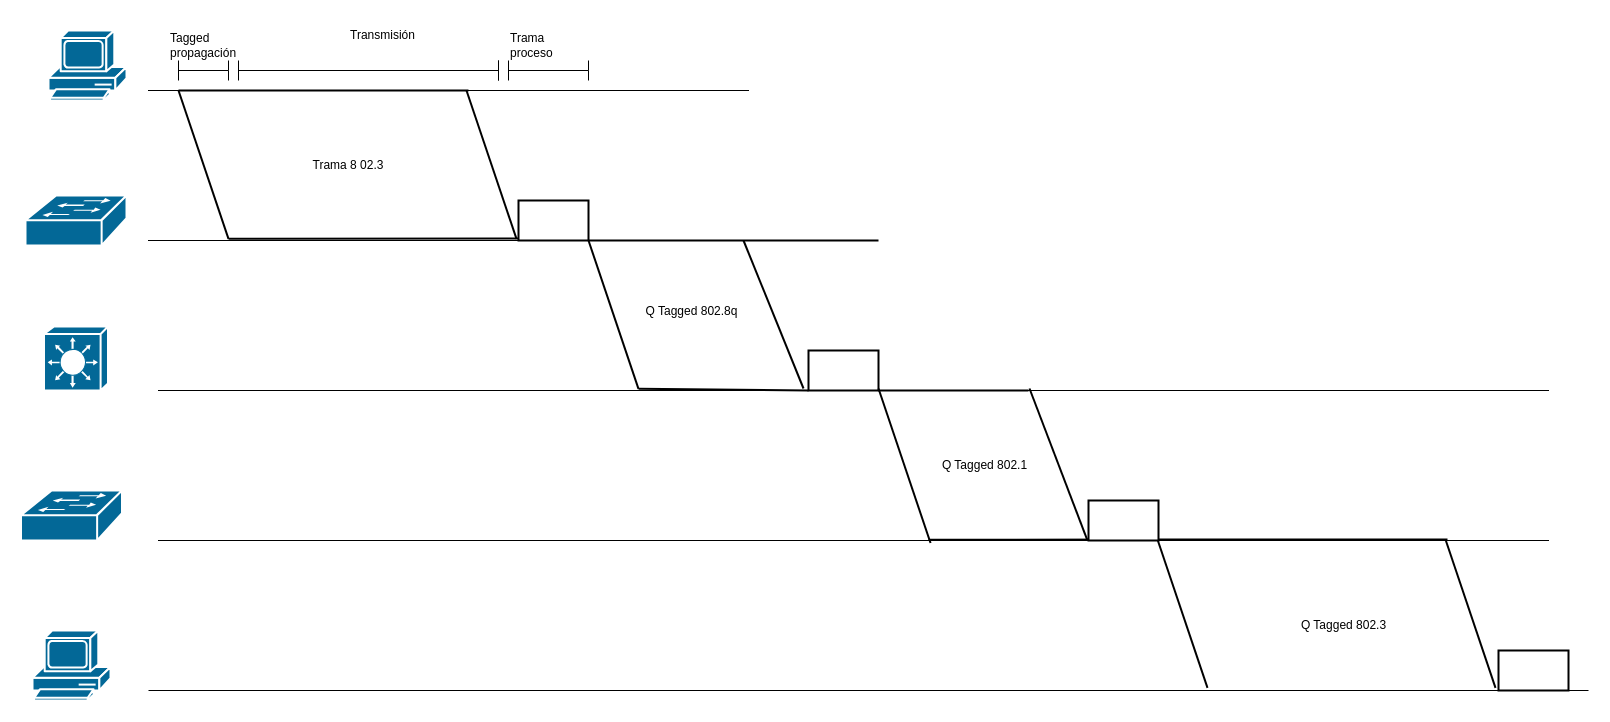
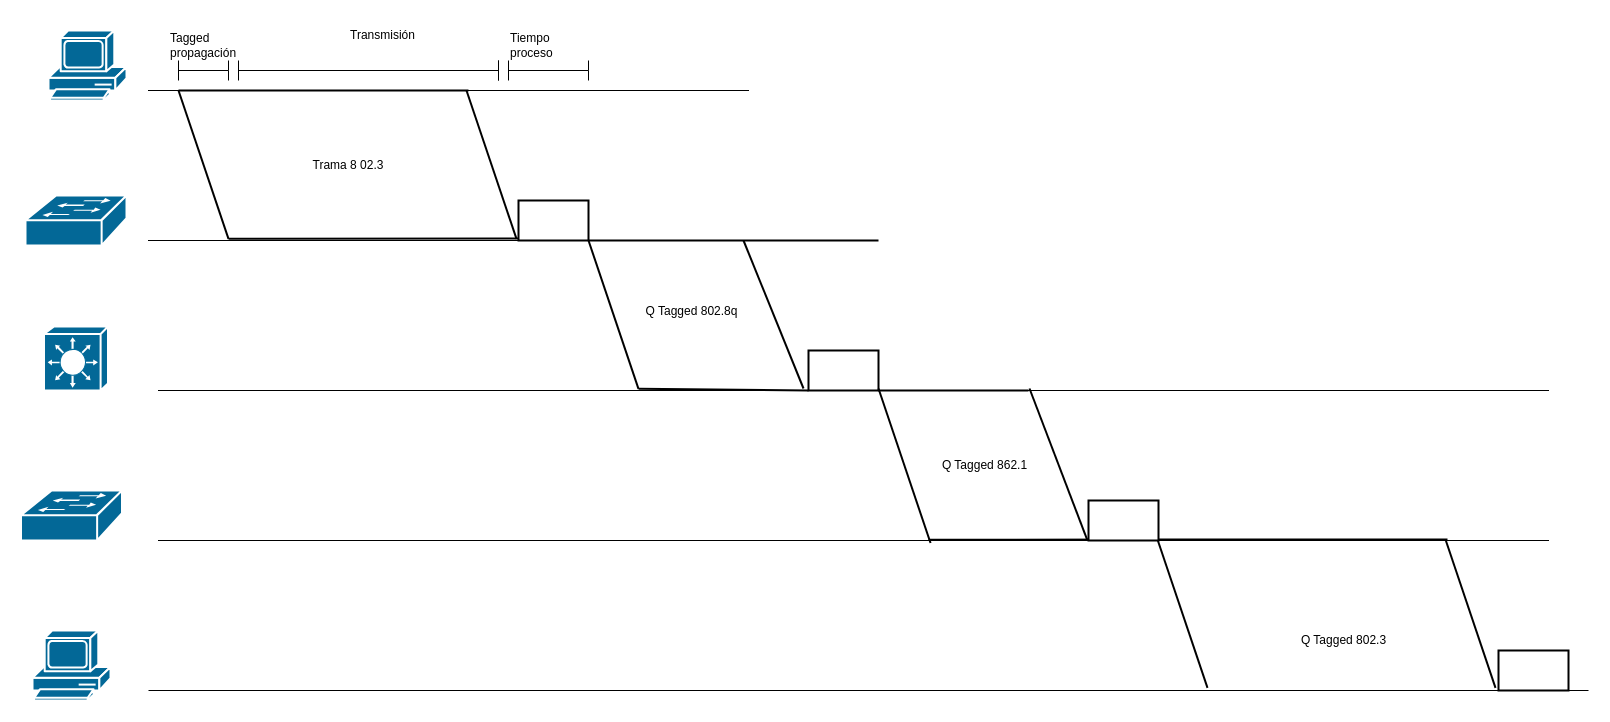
node "Trama proceso": label "Trama proceso" -> "Tiempo proceso"
node "Q Tagged 802.1": label "Q Tagged 802.1" -> "Q Tagged 862.1"
node "Q Tagged 802.3": moved (1344, 626) -> (1344, 641)
